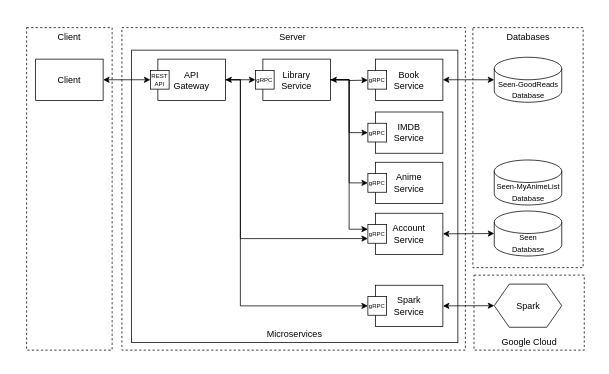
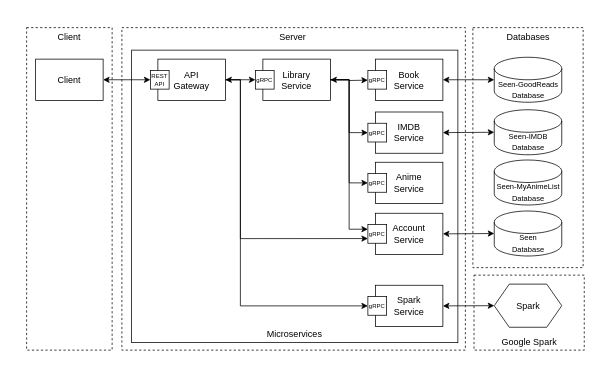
edge "Seen-IMDB Database" -- "IMDB Service": added
node "Seen-IMDB Database": added
node "Google Cloud": label "Google Cloud" -> "Google Spark"
